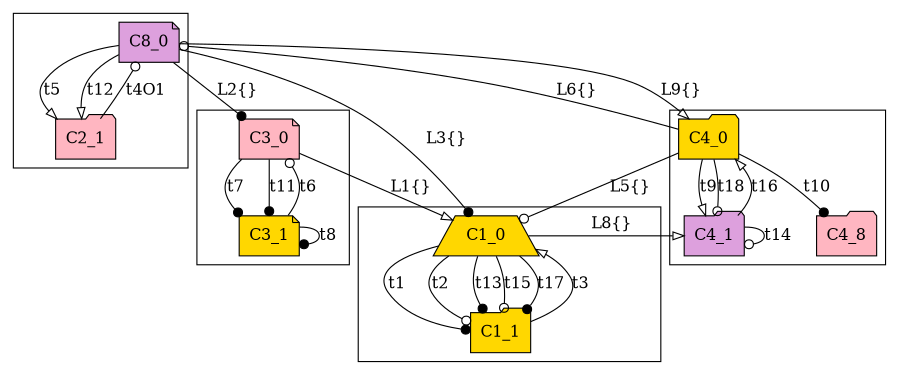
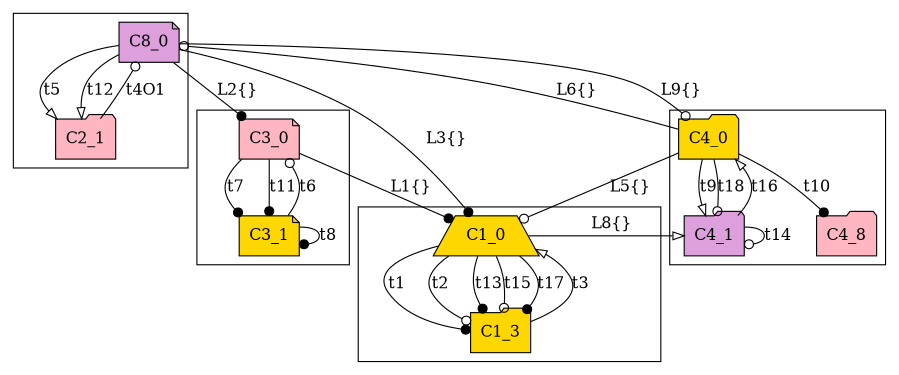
edge "C8_0" -> "C4_0": arrowhead onormal -> odot
edge "C3_0" -> "C1_0": arrowhead onormal -> dot
node "C1_1": label "C1_1" -> "C1_3"
